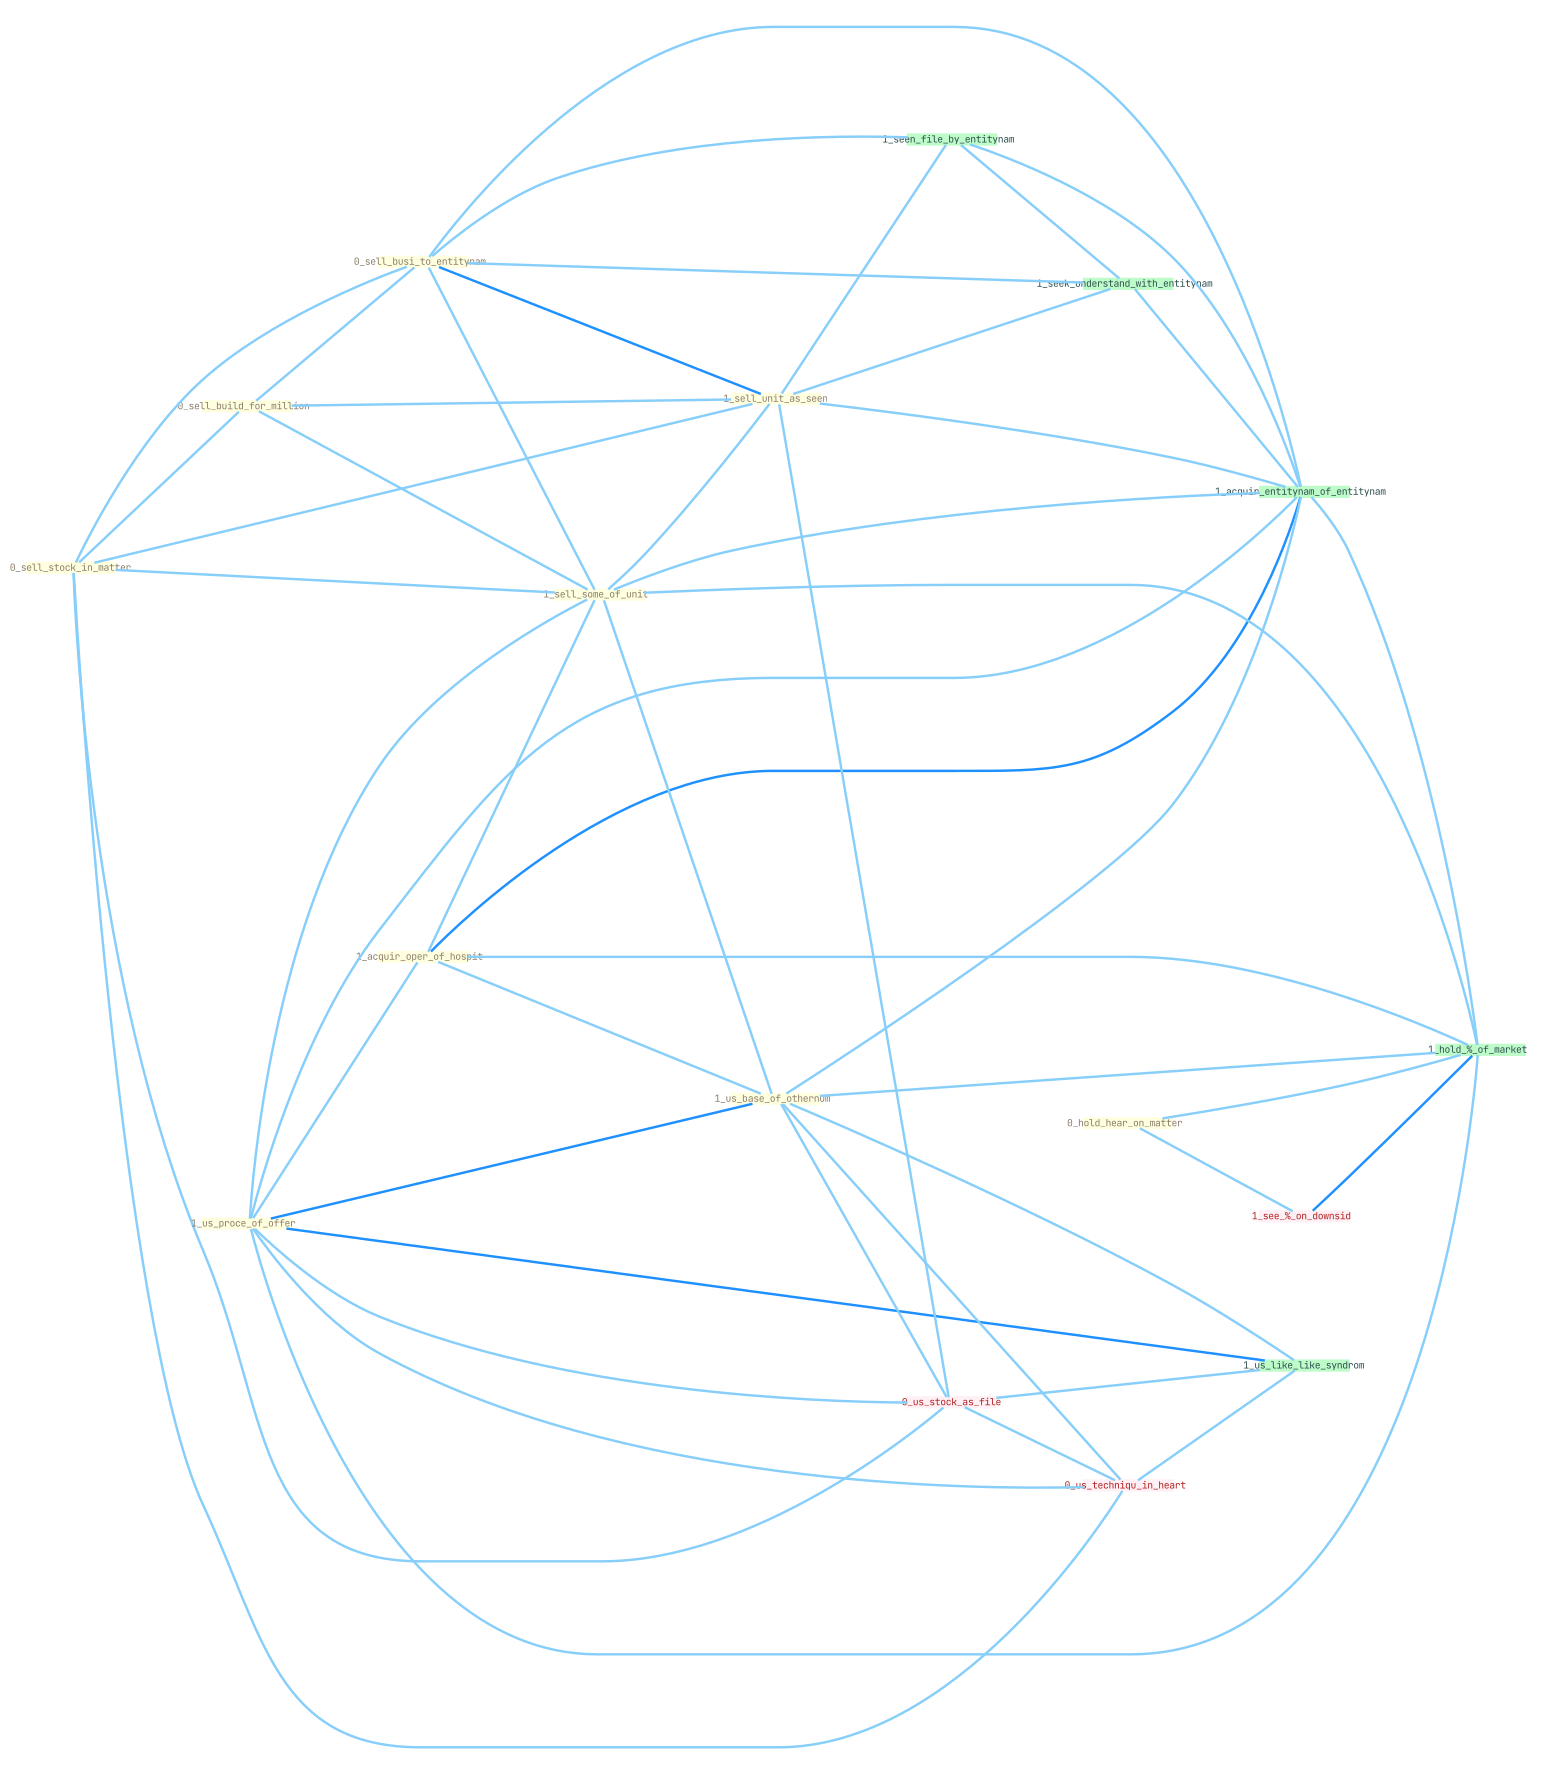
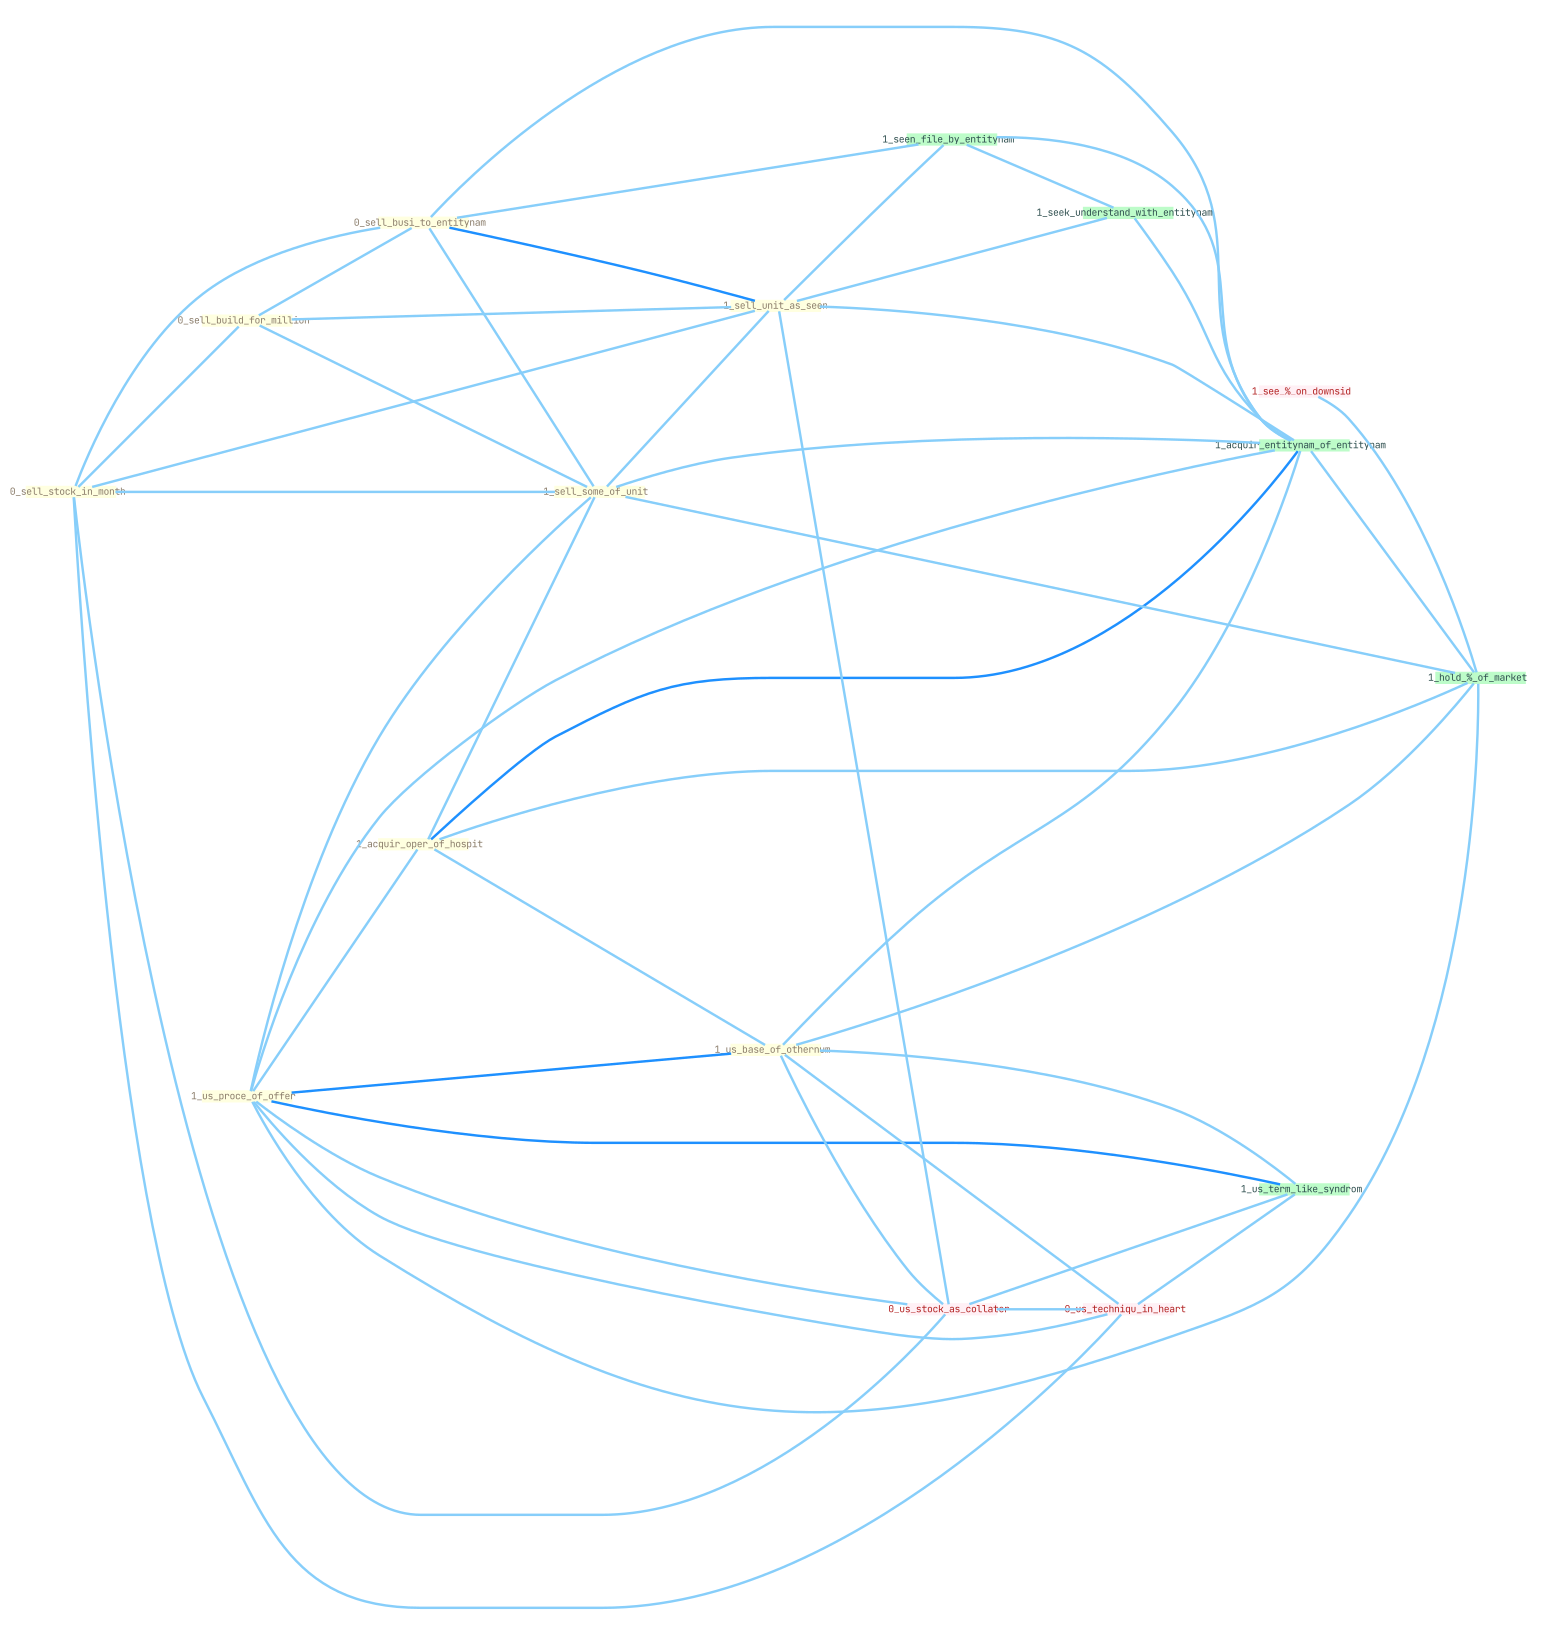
edge "0_sell_busi_to_entitynam" -- "1_seek_understand_with_entitynam": removed
node "0_sell_stock_in_matter": label "0_sell_stock_in_matter" -> "0_sell_stock_in_month"
edge "1_sell_some_of_unit" -- "1_us_base_of_othernum": removed
node "0_hold_hear_on_matter": removed
edge "1_hold_%_of_market" -- "1_see_%_on_downsid": color #1e90ff -> #87cefa
node "1_us_like_like_syndrom": label "1_us_like_like_syndrom" -> "1_us_term_like_syndrom"
node "0_us_stock_as_file": label "0_us_stock_as_file" -> "0_us_stock_as_collater"
